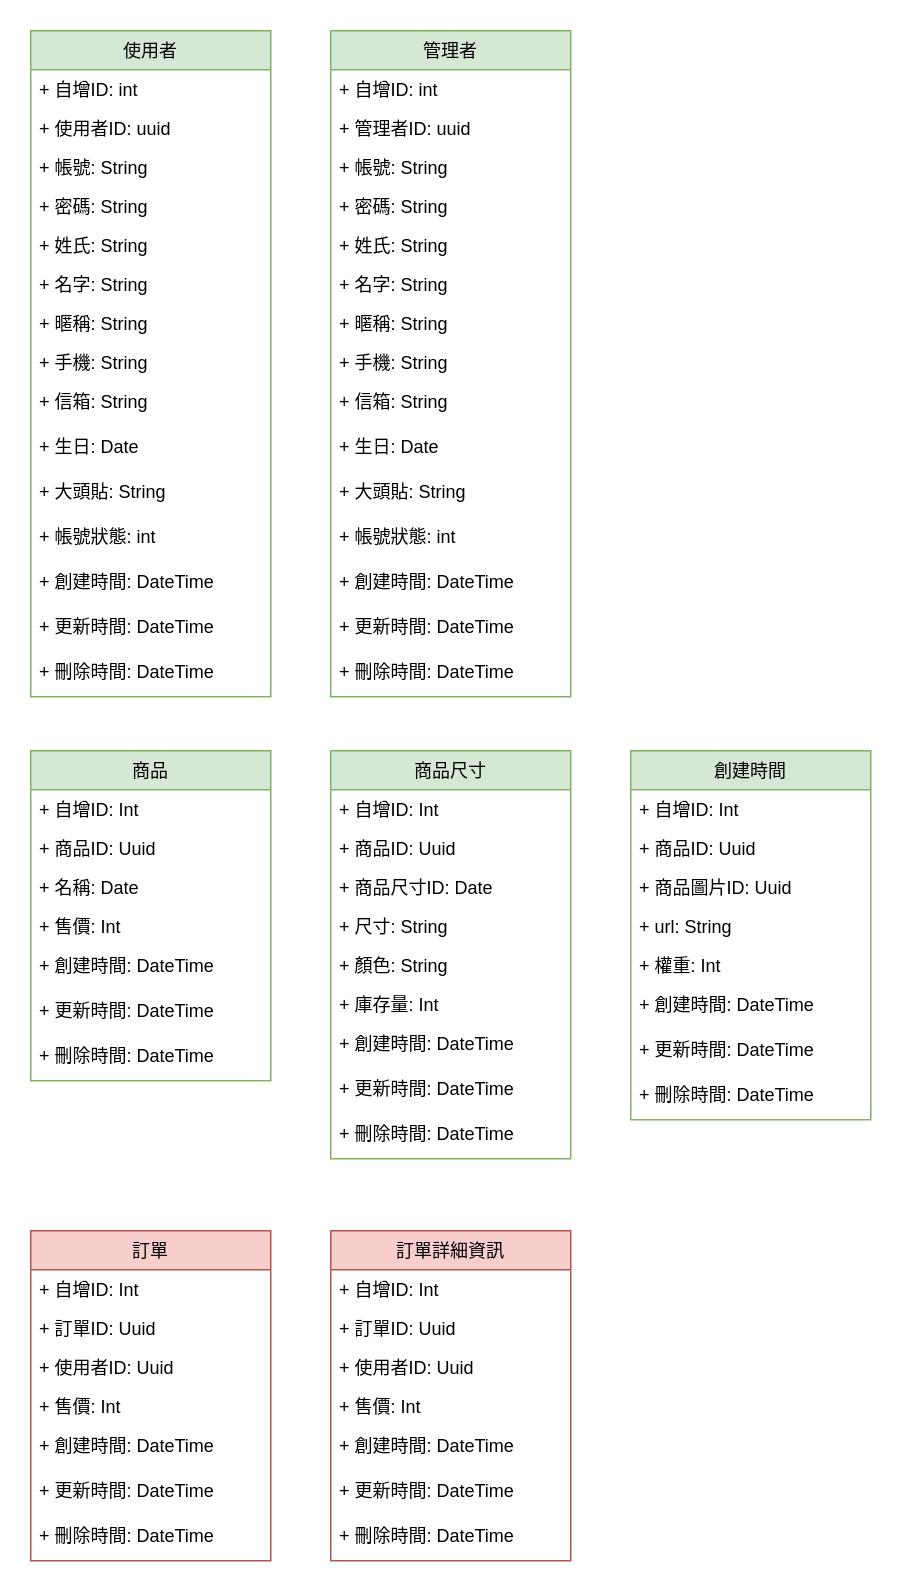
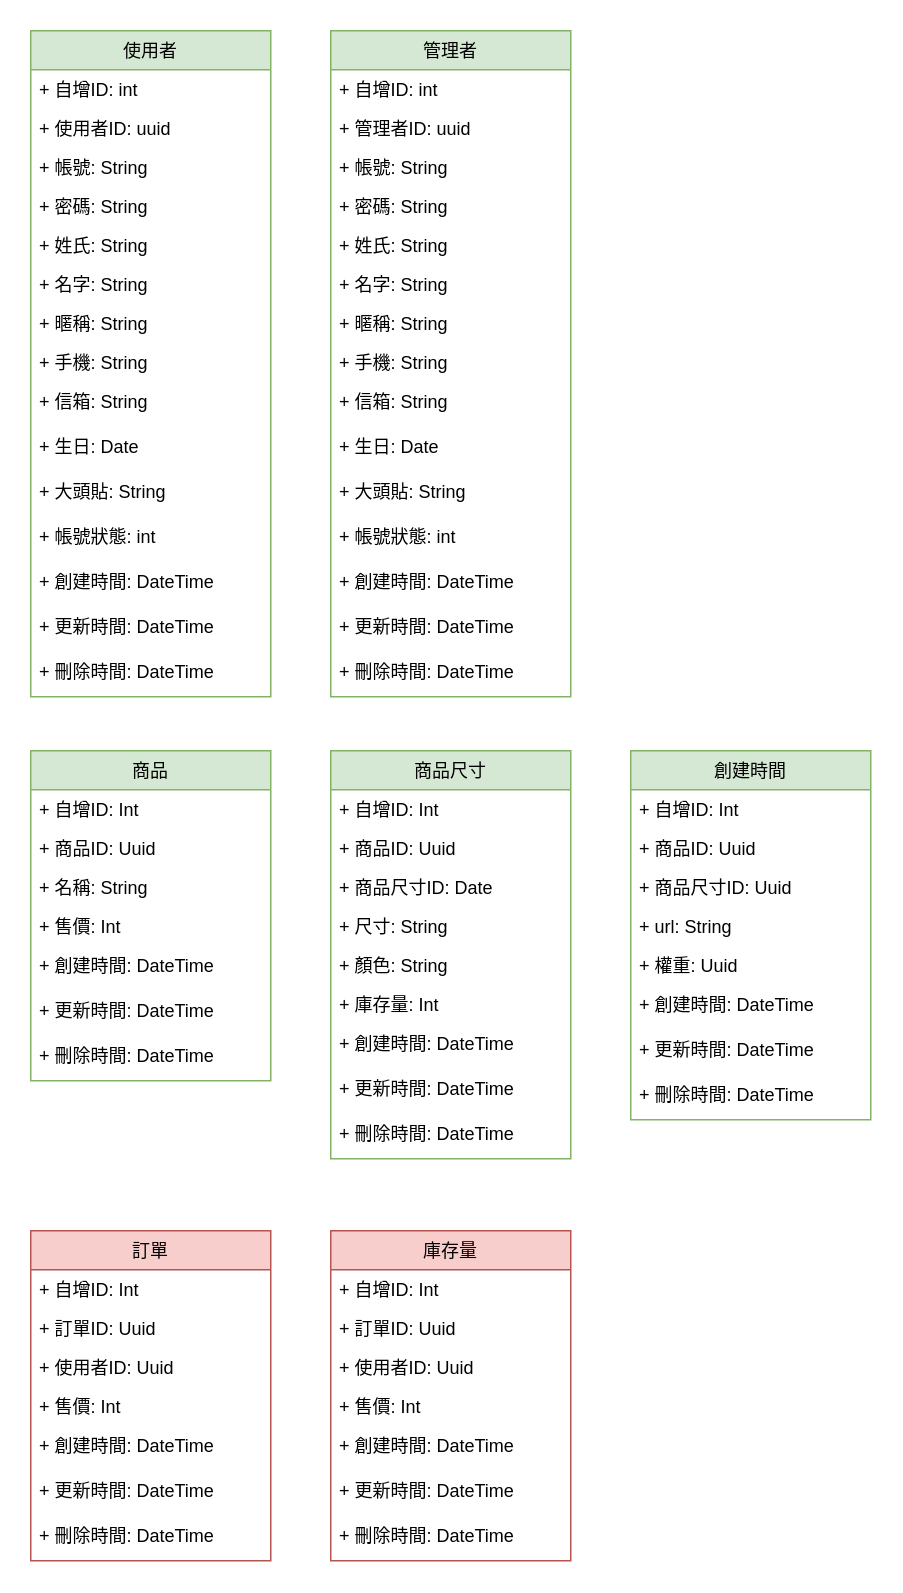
node "+ 名稱: Date": label "+ 名稱: Date" -> "+ 名稱: String"
node "+ 商品圖片ID: Uuid": label "+ 商品圖片ID: Uuid" -> "+ 商品尺寸ID: Uuid"
node "+ 權重: Int": label "+ 權重: Int" -> "+ 權重: Uuid"
node "訂單詳細資訊": label "訂單詳細資訊" -> "庫存量"
